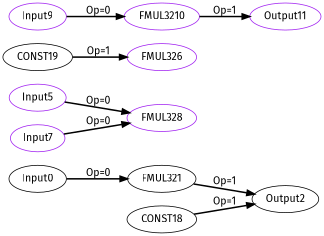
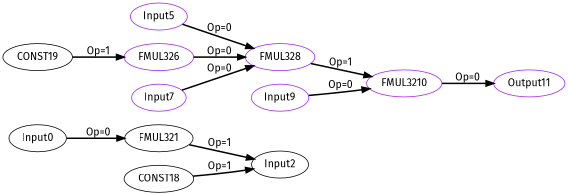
edge "FMUL3210" -> "Output11": label "Op=1" -> "Op=0"
edge "FMUL326" -> "FMUL328": added, label "Op=0"
edge "FMUL328" -> "FMUL3210": added, label "Op=1"
node "Output2": label "Output2" -> "Input2"
